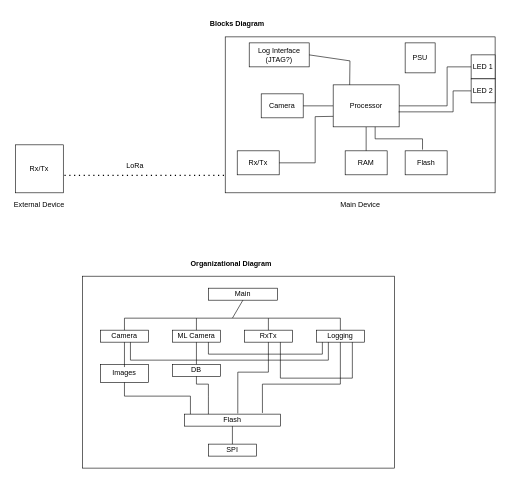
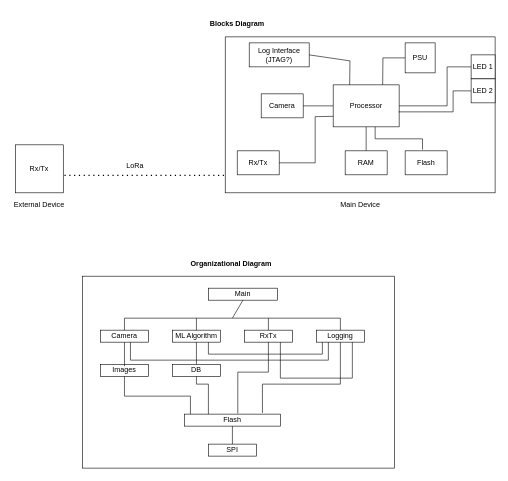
edge "PSU" -- "Processor": added
node "ML Camera": label "ML Camera" -> "ML Algorithm"
node "Images": size 48x18 -> 48x12
